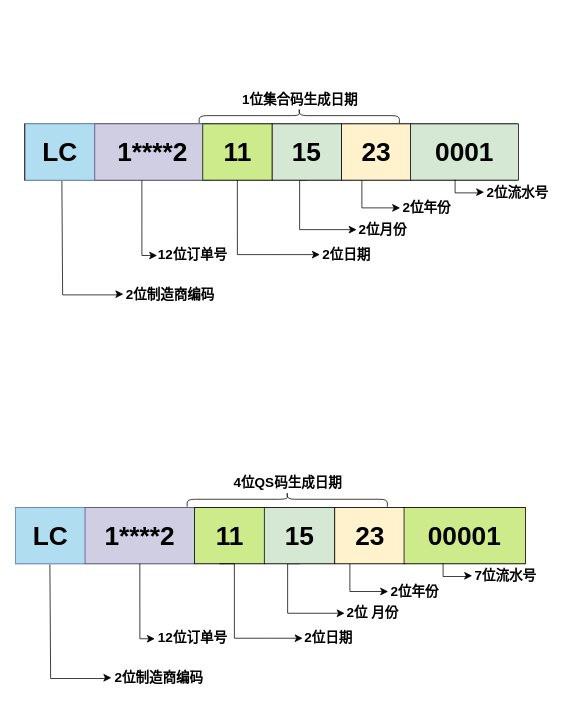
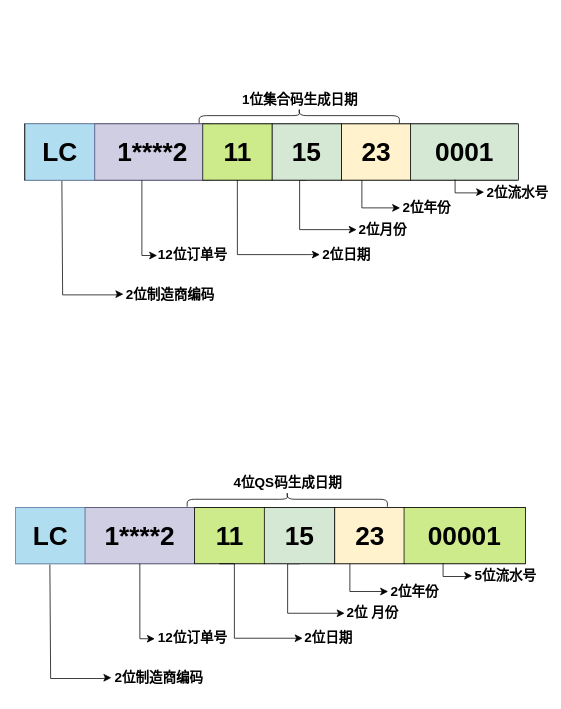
node "7位流水号": label "7位流水号" -> "5位流水号"
